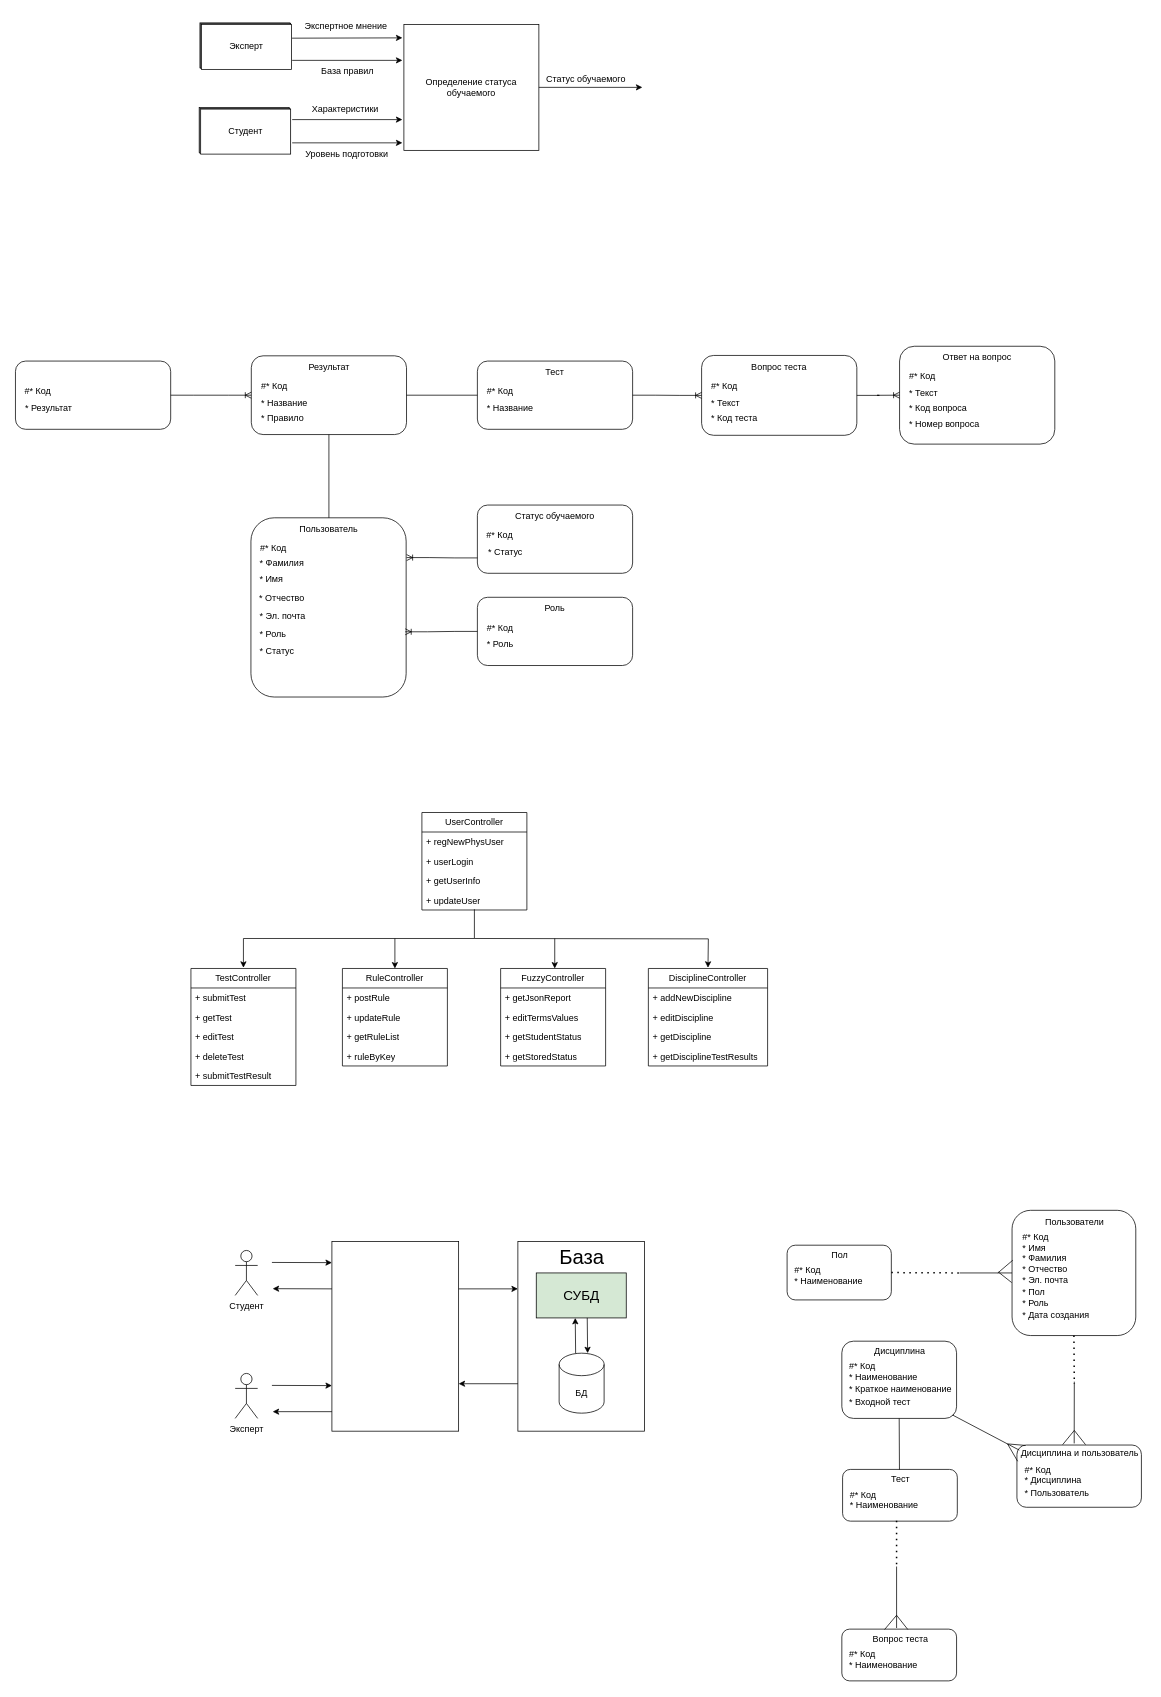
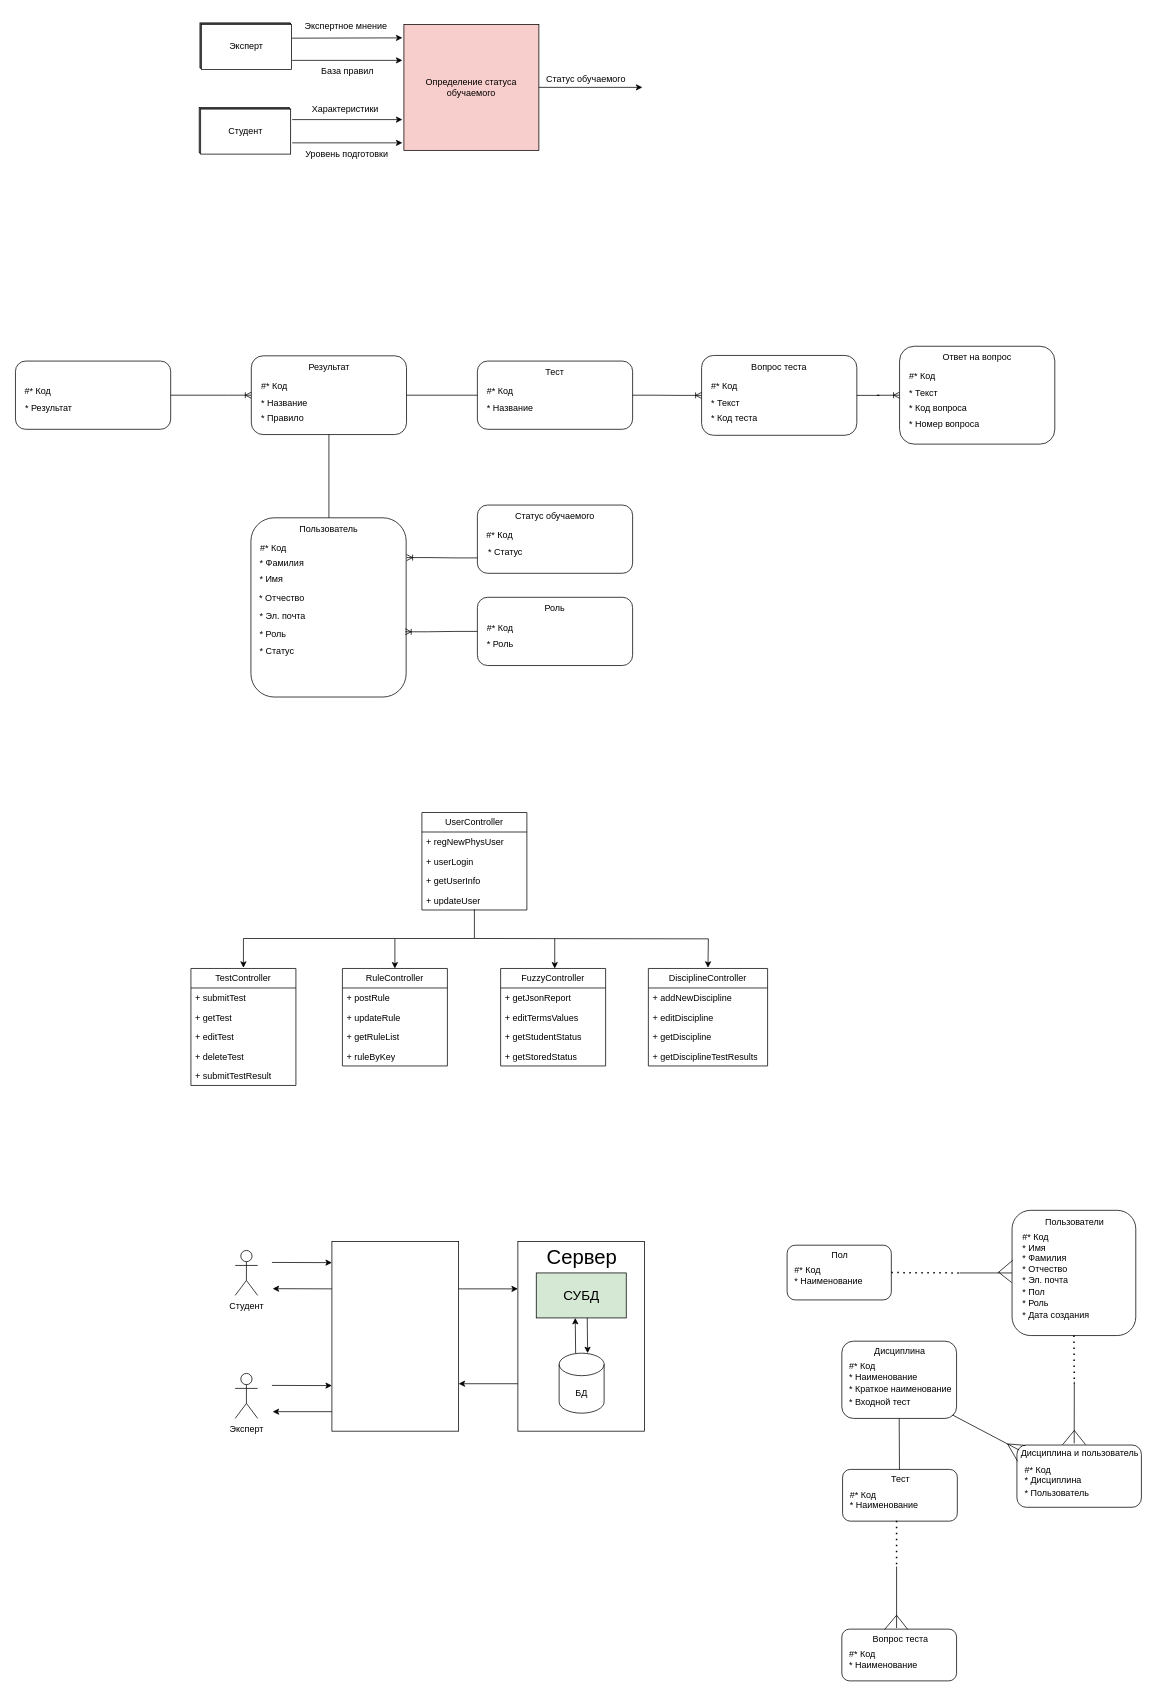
node "Определение статуса обучаемого": fillcolor #ffffff -> #f8cecc
node "База": label "База" -> "Сервер"
